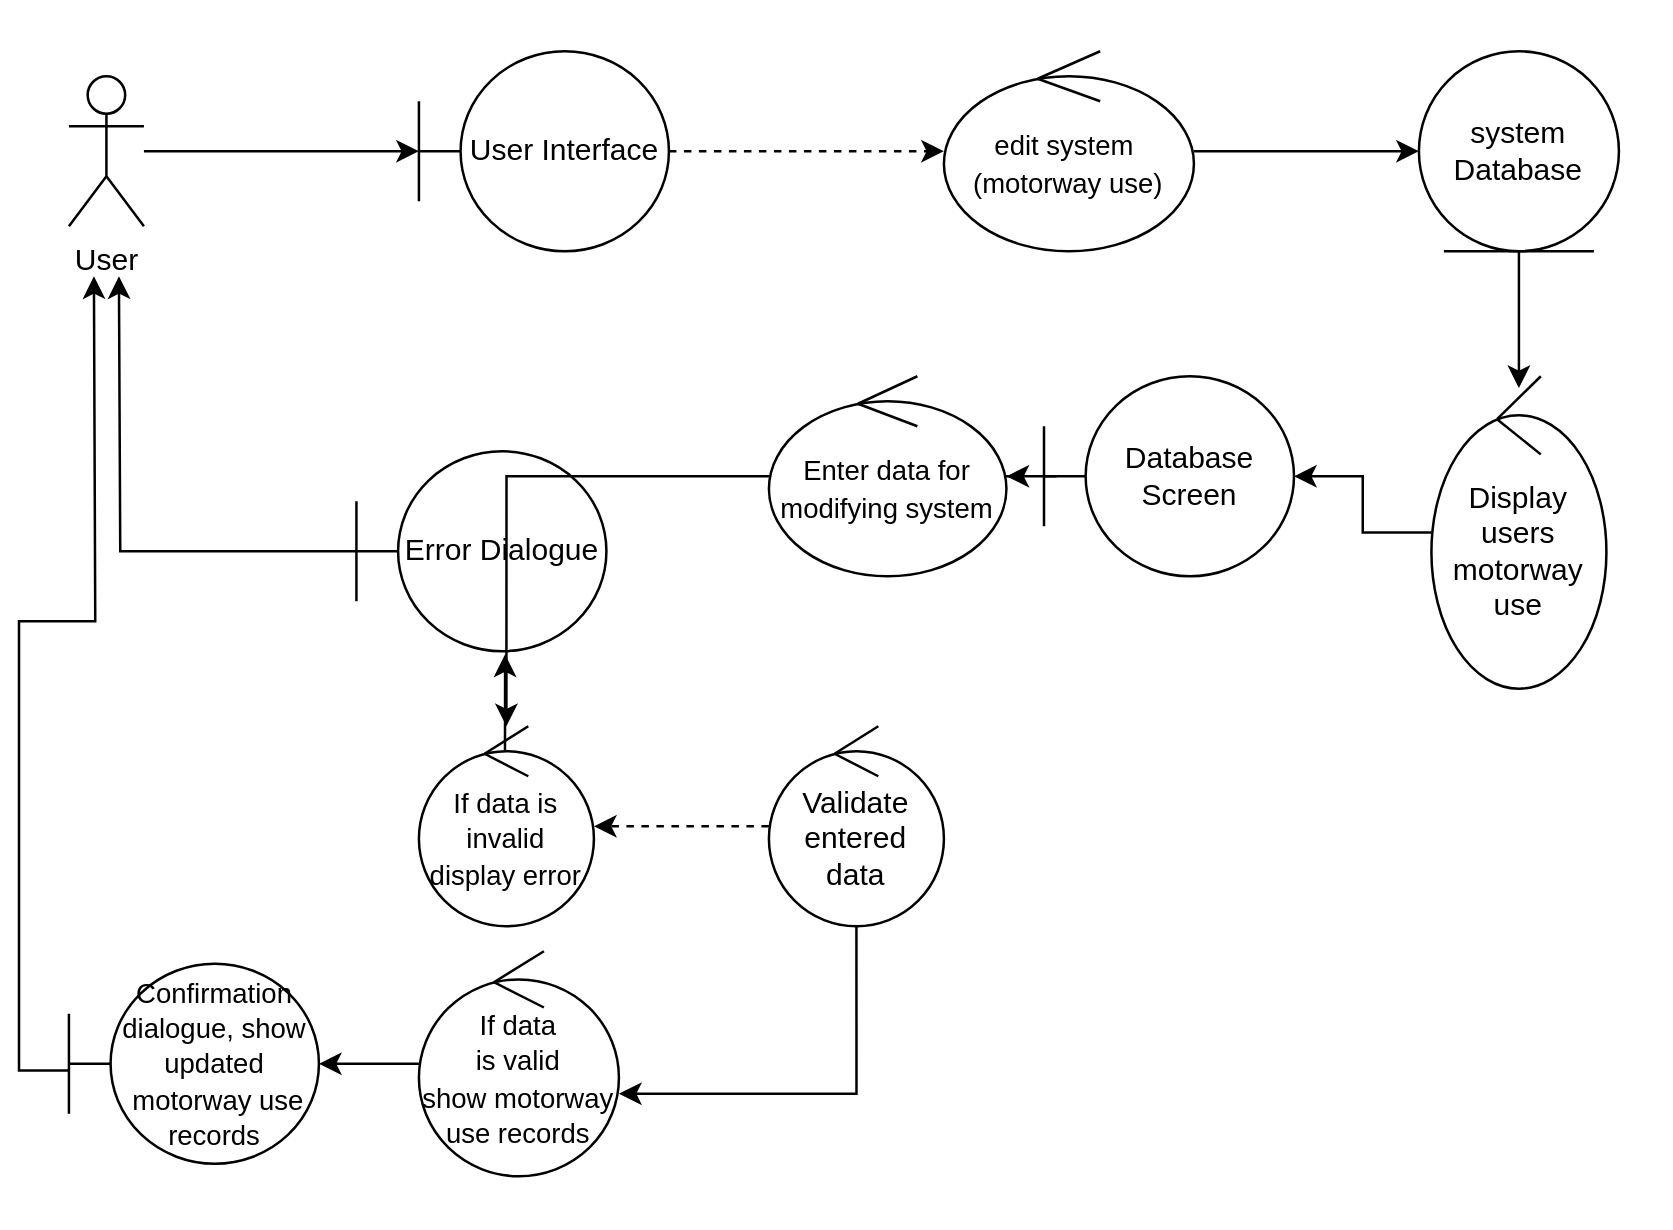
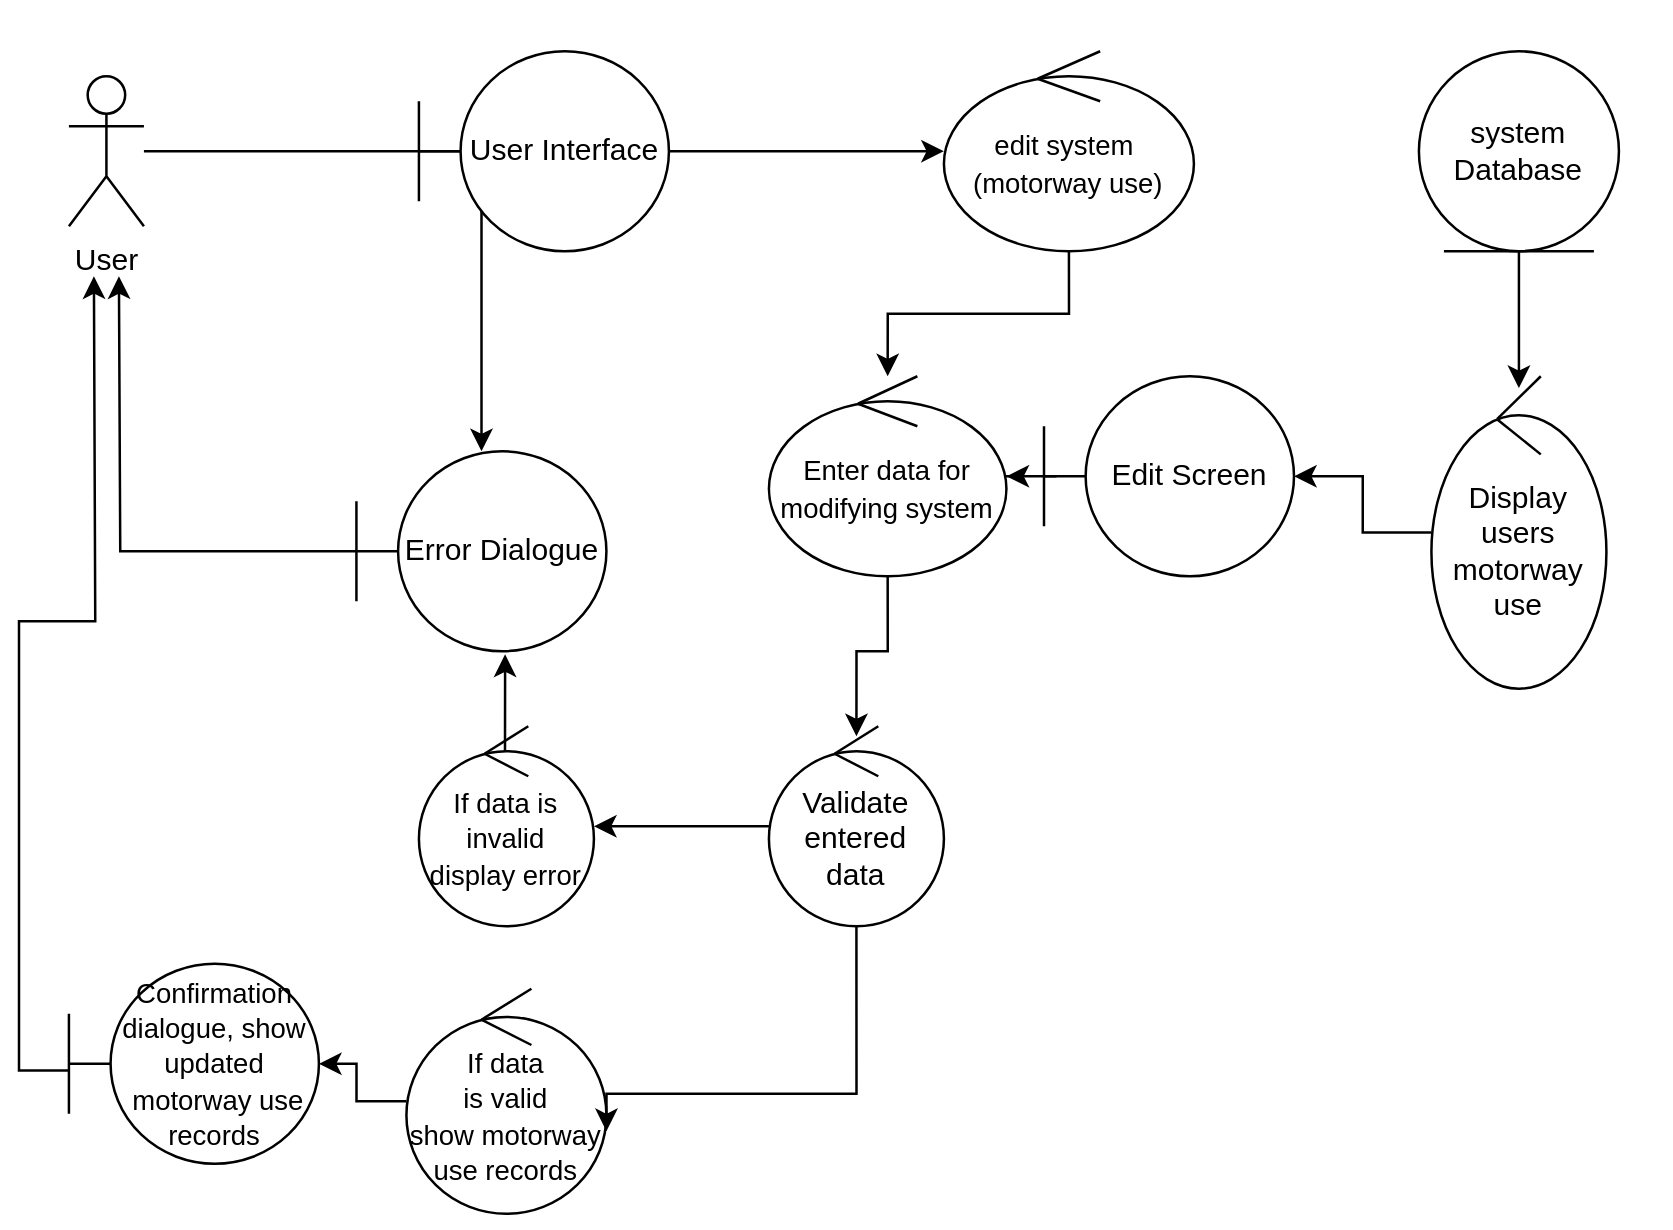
edge "User" -> "User Interface": now "User" -> "Error Dialogue"
edge "User Interface" -> "edit system (motorway use)": style dashed -> solid
edge "edit system (motorway use)" -> "system Database": now "edit system (motorway use)" -> "Enter data for modifying system"
edge "Enter data for modifying system" -> "If data is invalid display error": now "Enter data for modifying system" -> "Validate entered data"
node "Database Screen": label "Database Screen" -> "Edit Screen"
edge "Validate entered data" -> "If data is invalid display error": style dashed -> solid
node "If data is valid show motorway use records": moved (519, 1064) -> (506, 1101)
